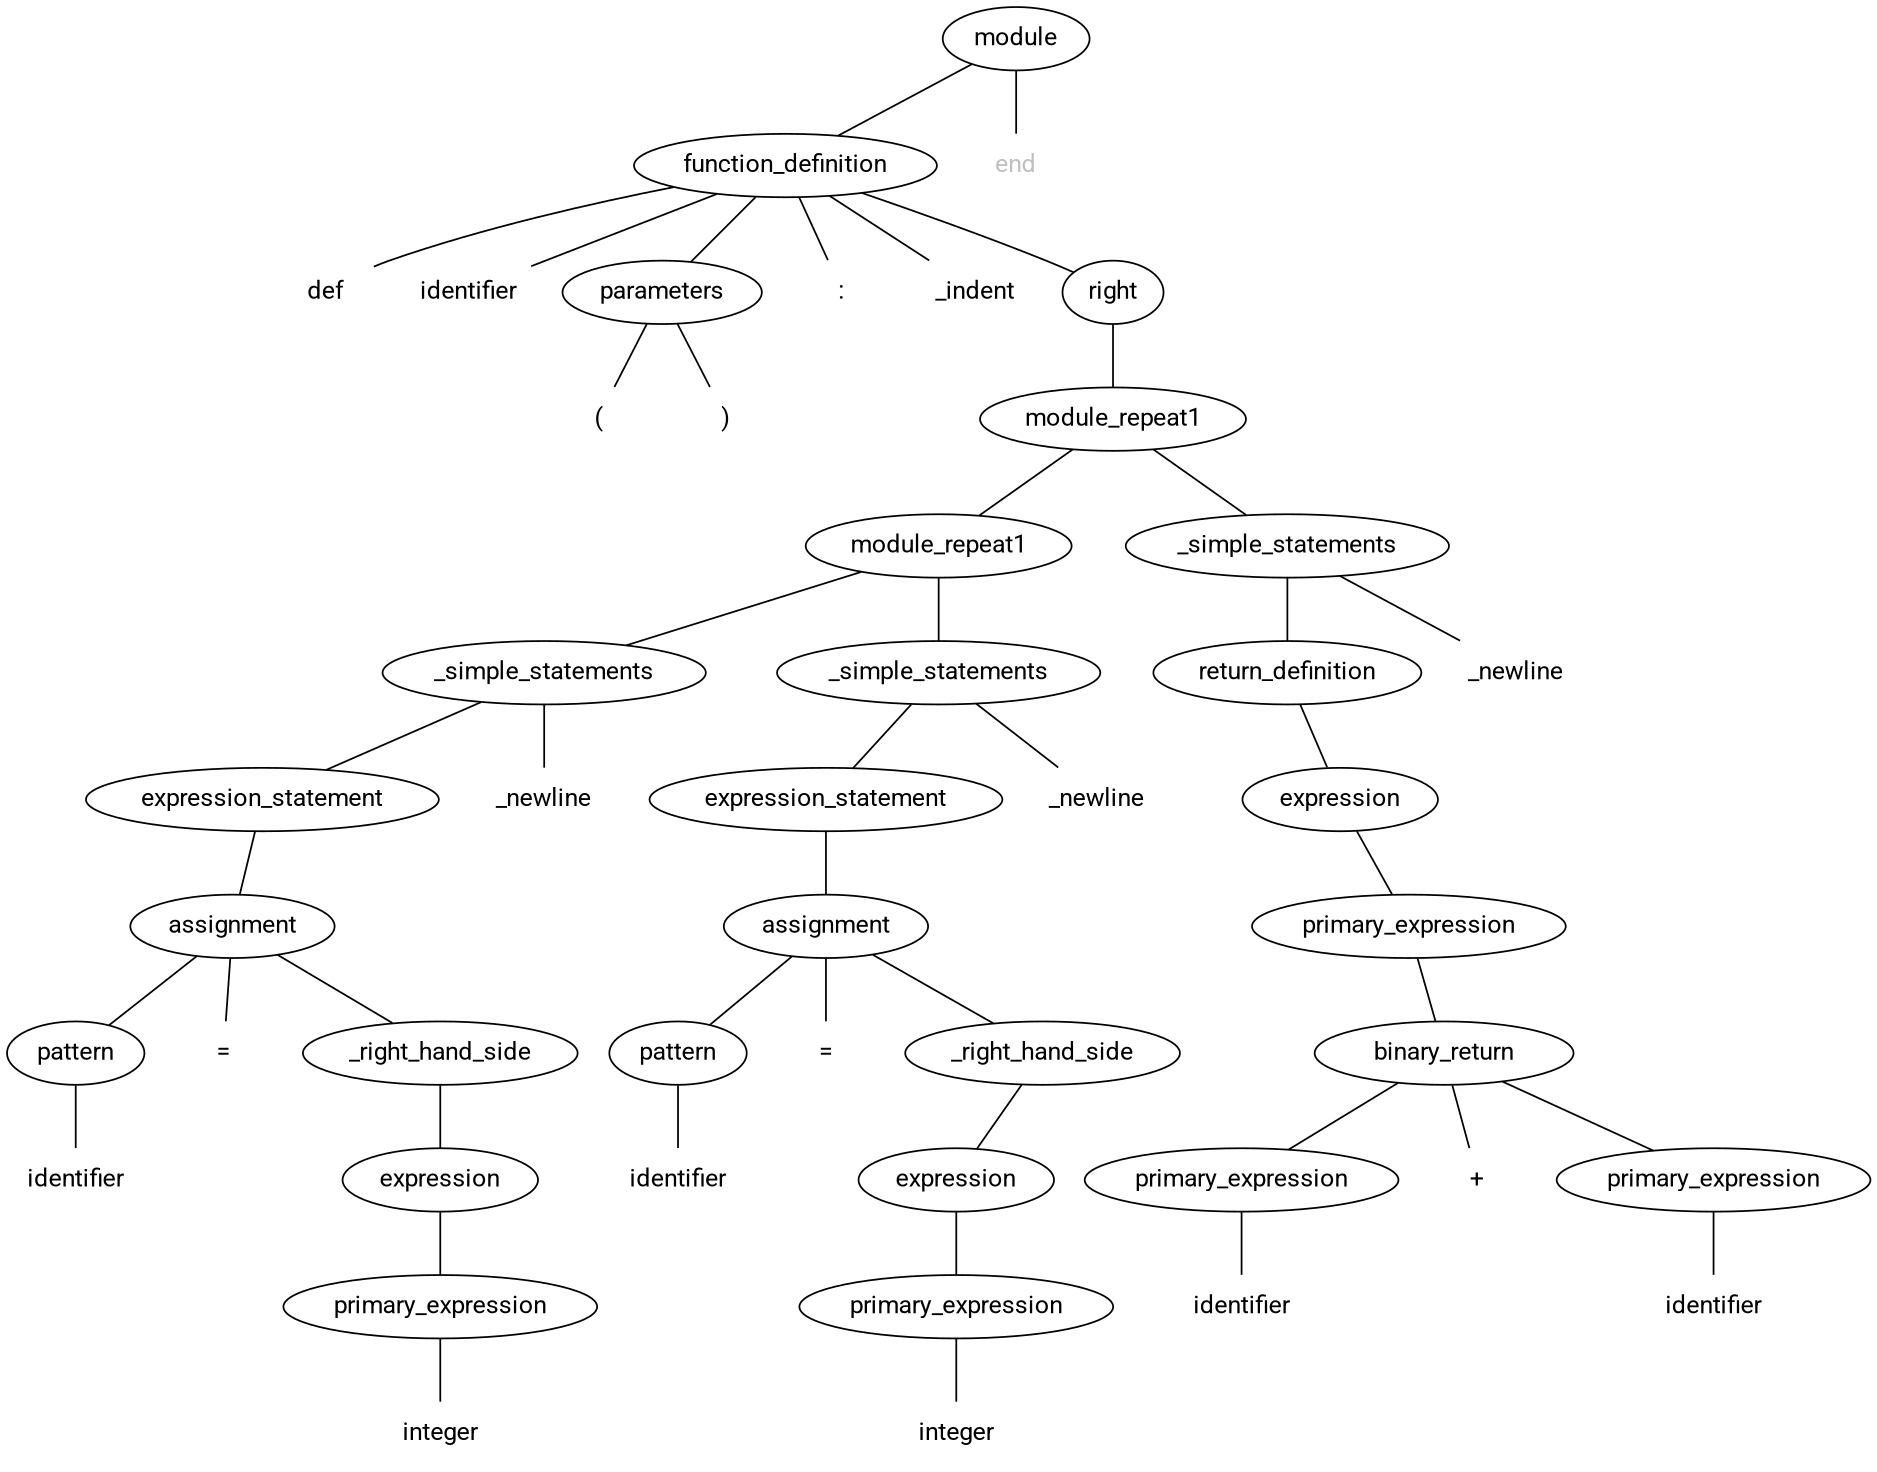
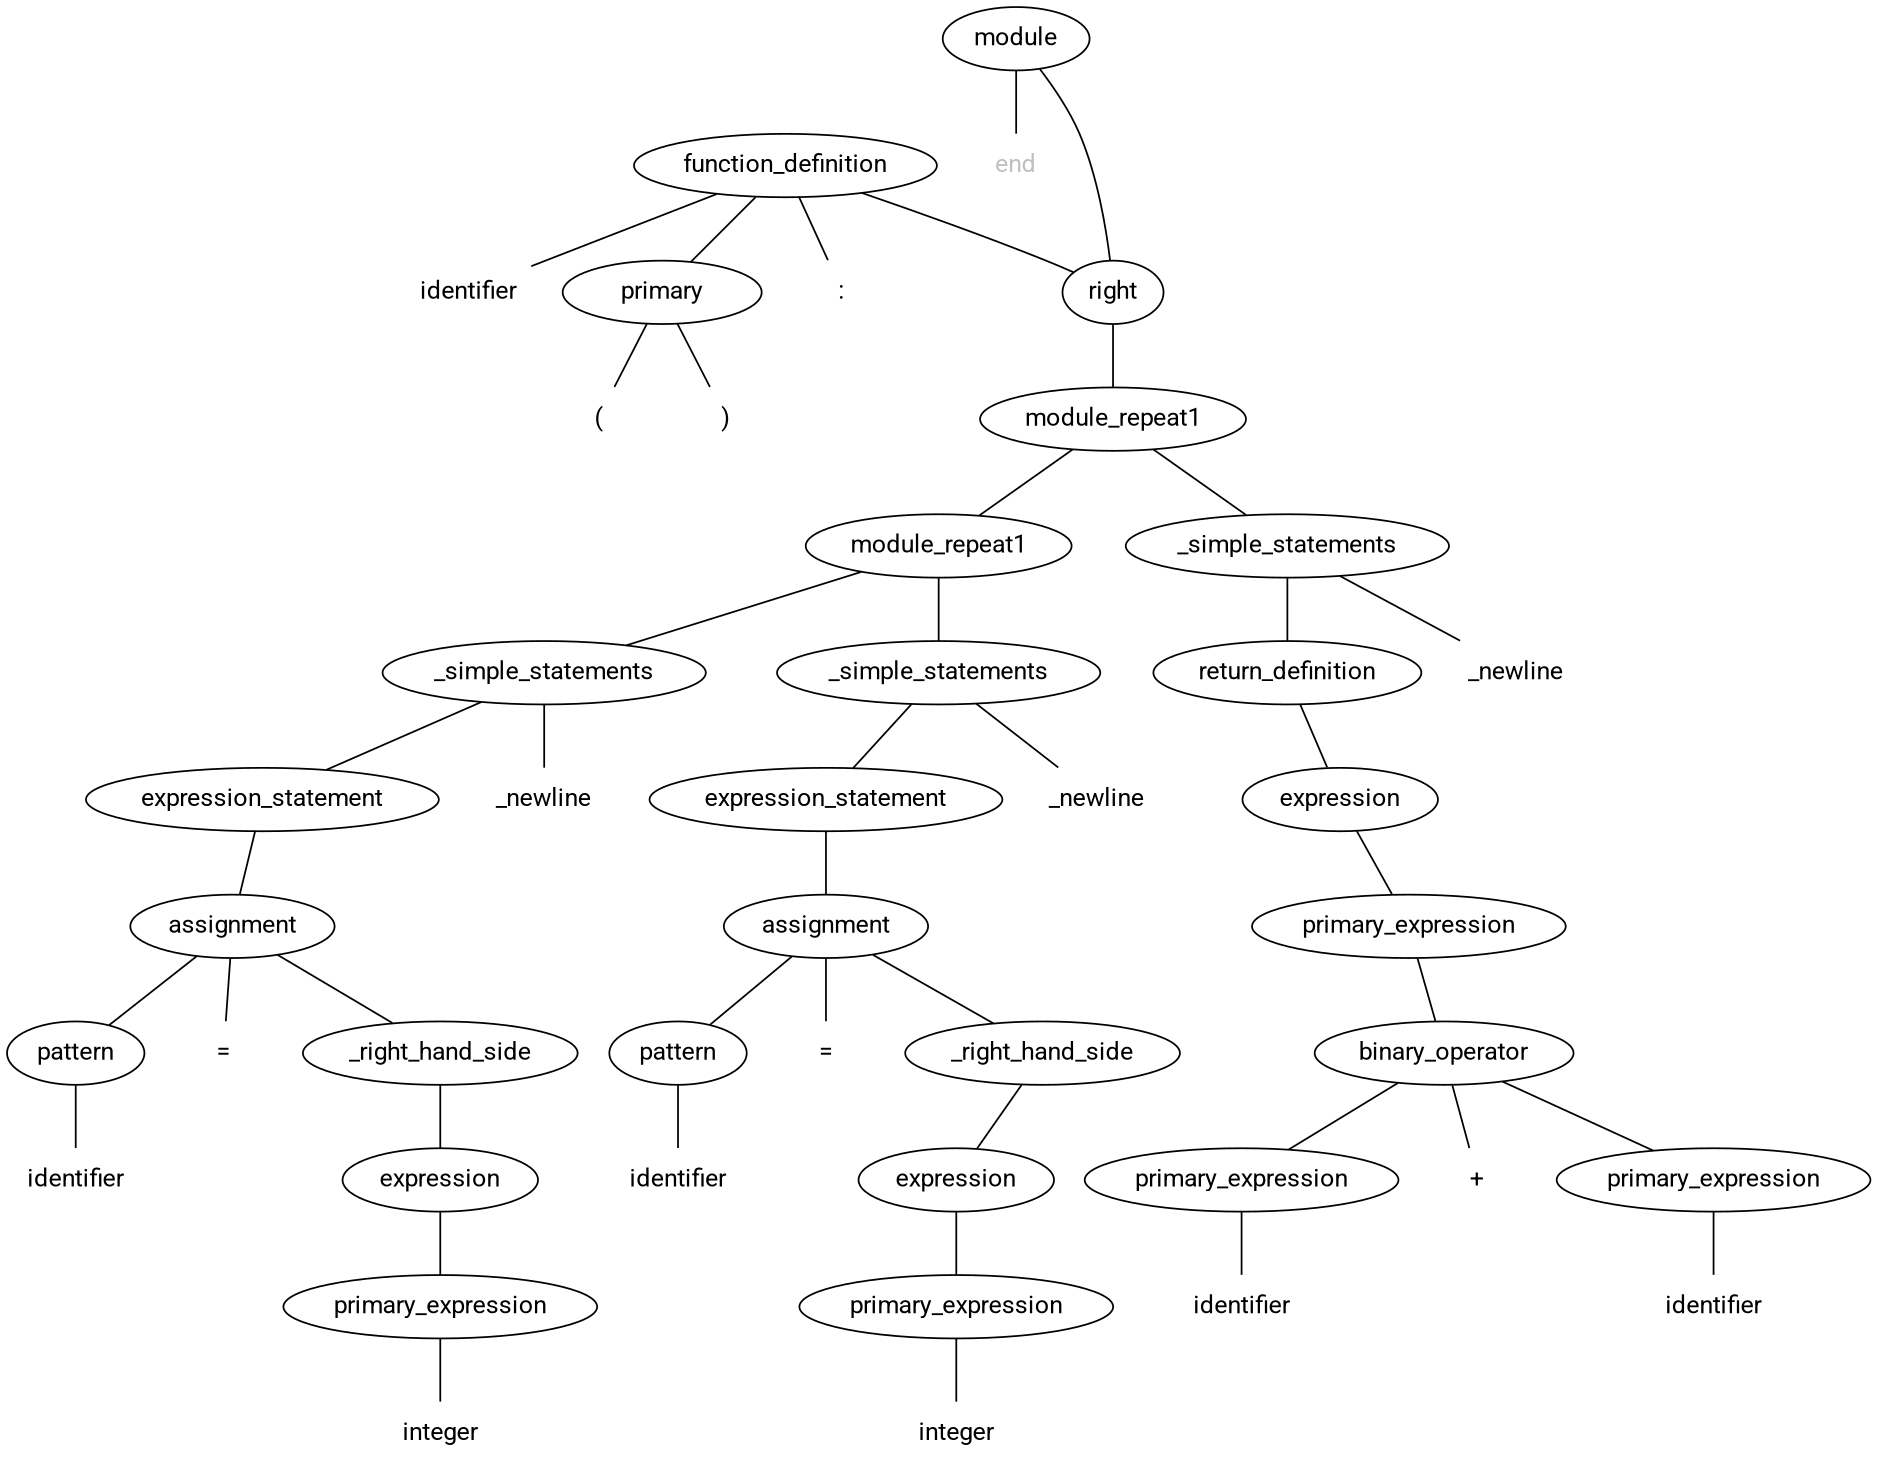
edge "module" -- "function_definition": now "module" -- "right"
node "def": removed
node "parameters": label "parameters" -> "primary"
node "_indent": removed
node "binary_return": label "binary_return" -> "binary_operator"
